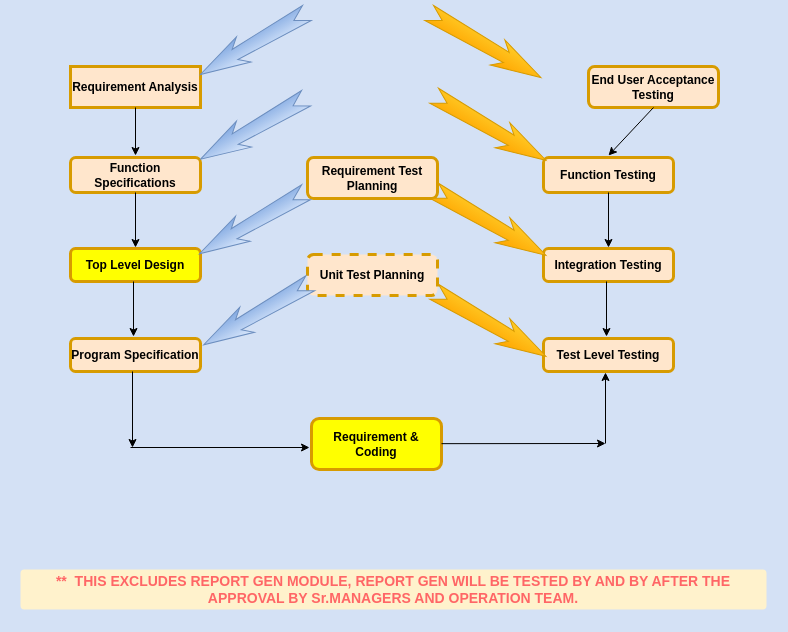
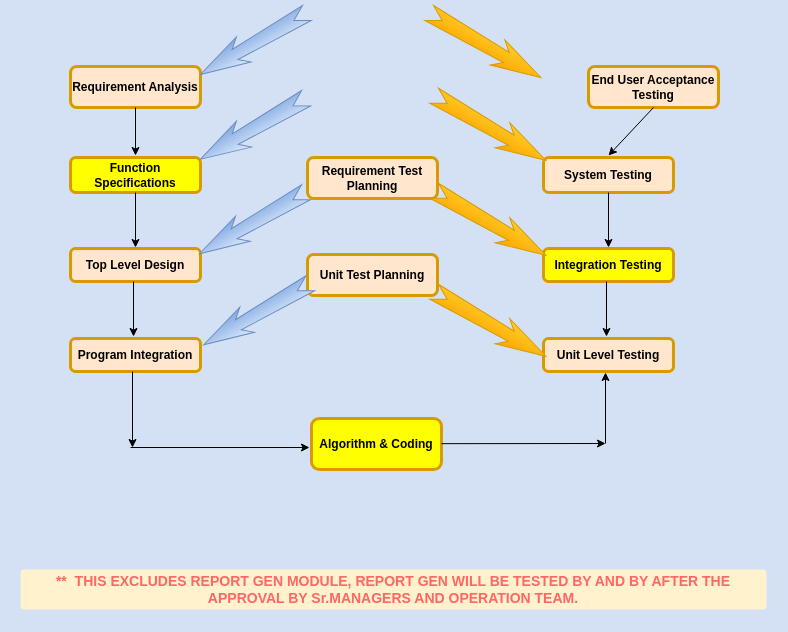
node "Requirement Analysis": shape rectangle -> rounded rectangle
node "Function Specifications": fillcolor #ffe6cc -> #ffff00
node "Function Testing": label "Function Testing" -> "System Testing"
node "Top Level Design": fillcolor #ffff00 -> #ffe6cc
node "Integration Testing": fillcolor #ffe6cc -> #ffff00
node "Unit Test Planning": style dashed -> solid
node "Program Specification": label "Program Specification" -> "Program Integration"
node "Test Level Testing": label "Test Level Testing" -> "Unit Level Testing"
node "Requirement & Coding": label "Requirement & Coding" -> "Algorithm & Coding"
